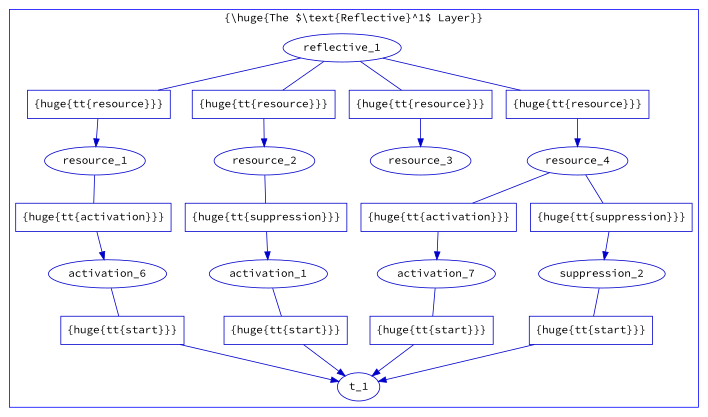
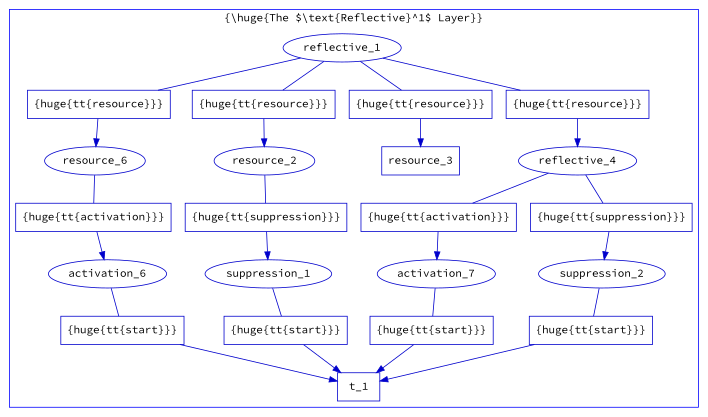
node "resource_1": label "resource_1" -> "resource_6"
node "resource_3": shape ellipse -> box
node "resource_4": label "resource_4" -> "reflective_4"
node "activation_1": label "activation_1" -> "suppression_1"
node "t_1": shape ellipse -> box
